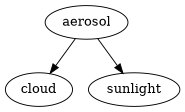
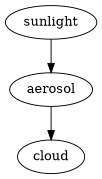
edge "aerosol" -> "sunlight": reversed
